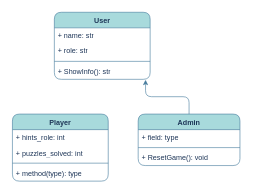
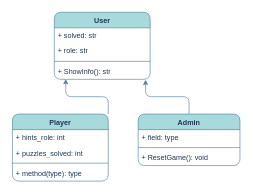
node "+ name: str": label "+ name: str" -> "+ solved: str"
edge "Player" -> "+ ShowInfo(): str": added
